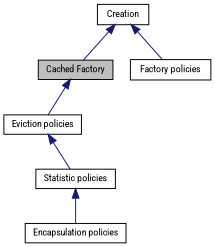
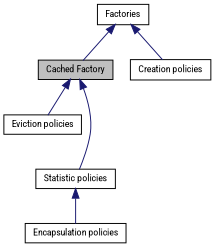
node "Creation": label "Creation" -> "Factories"
node "Factory policies": label "Factory policies" -> "Creation policies"
edge "Statistic policies" -> "Eviction policies": now "Statistic policies" -> "Cached Factory"
